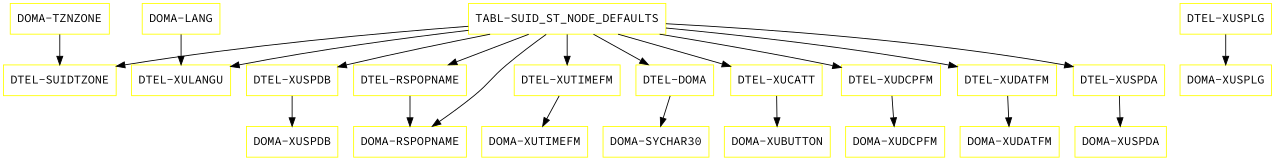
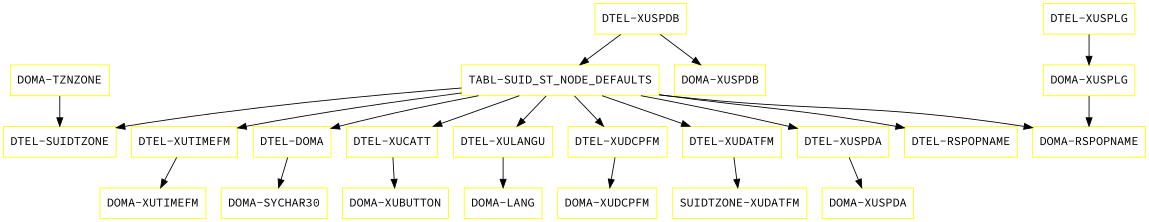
edge "DOMA-LANG" -> "DTEL-XULANGU": reversed
edge "TABL-SUID_ST_NODE_DEFAULTS" -> "DTEL-XUSPDB": reversed
edge "DTEL-RSPOPNAME" -> "DOMA-RSPOPNAME": now "DOMA-XUSPLG" -> "DOMA-RSPOPNAME"
node "DOMA-XUDATFM": label "DOMA-XUDATFM" -> "SUIDTZONE-XUDATFM"
